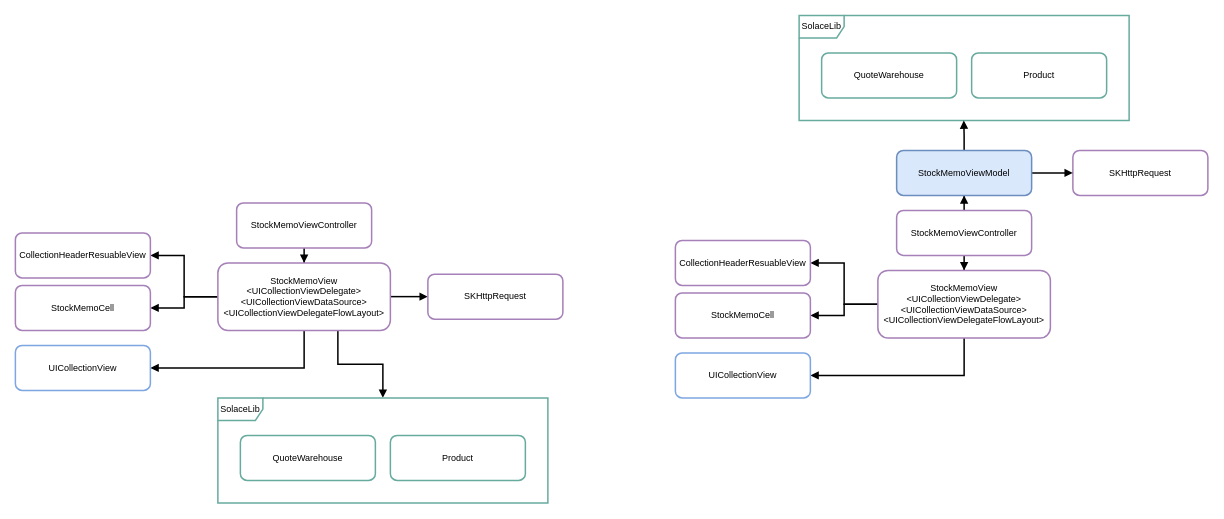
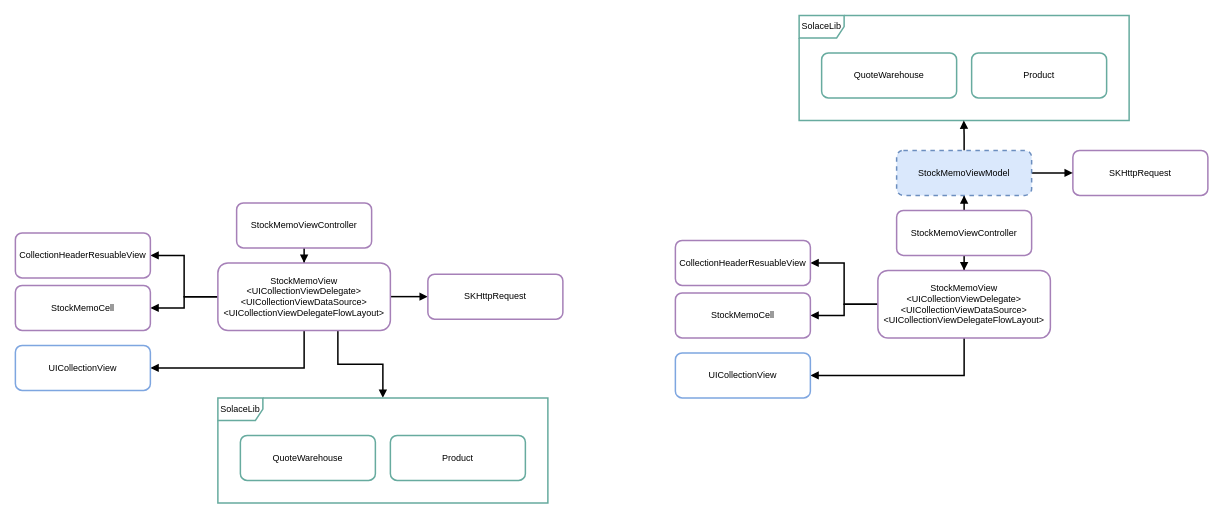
node "StockMemoViewModel": style solid -> dashed
